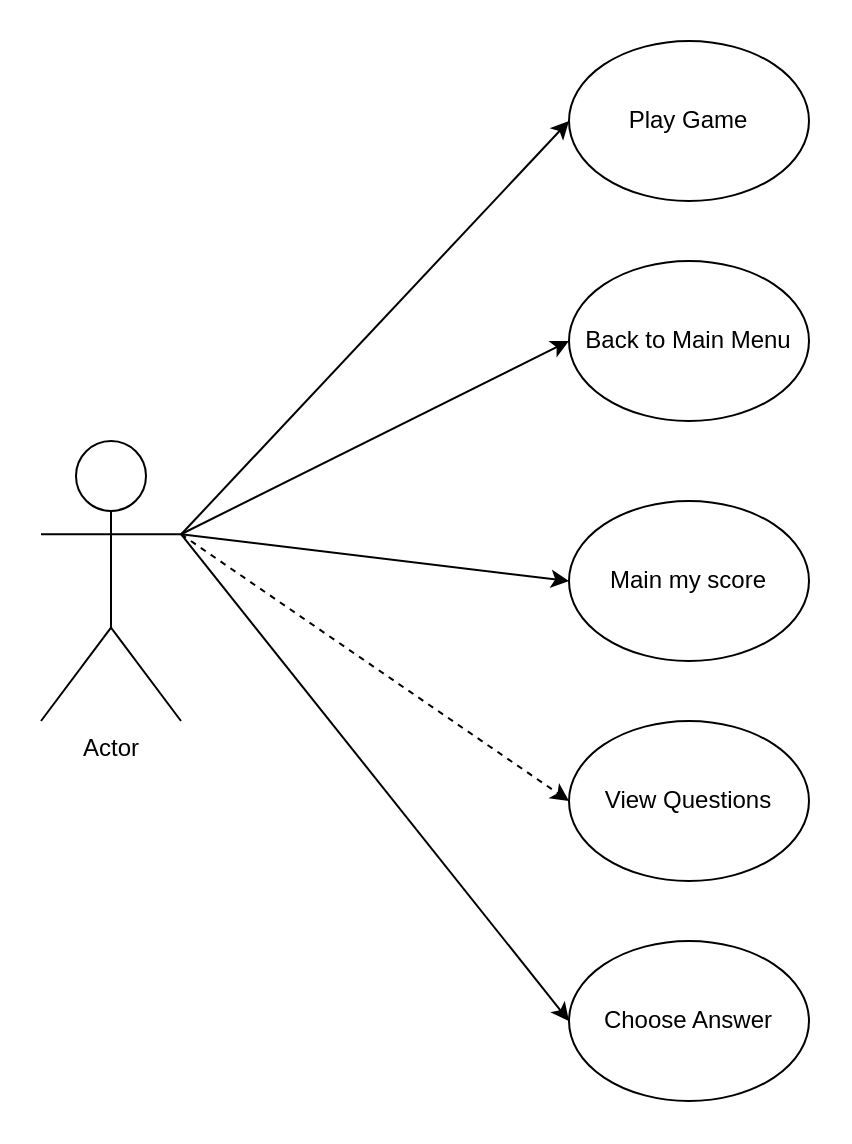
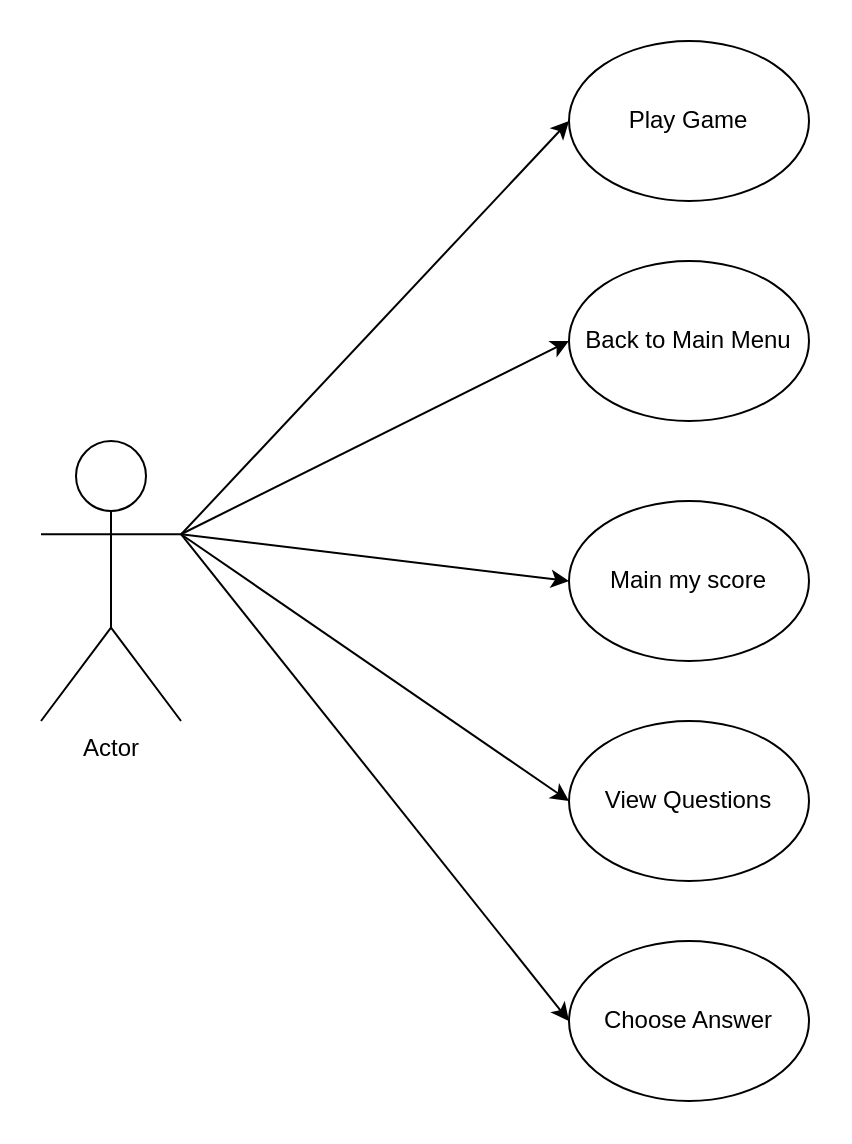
edge "Actor" -> "View Questions": style dashed -> solid
